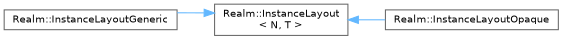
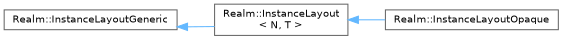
edge "Realm::InstanceLayoutGeneric" -> "Realm::InstanceLayout < N, T >": reversed
